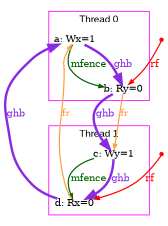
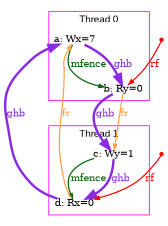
node "a: Wx=1": label "a: Wx=1" -> "a: Wx=7"
